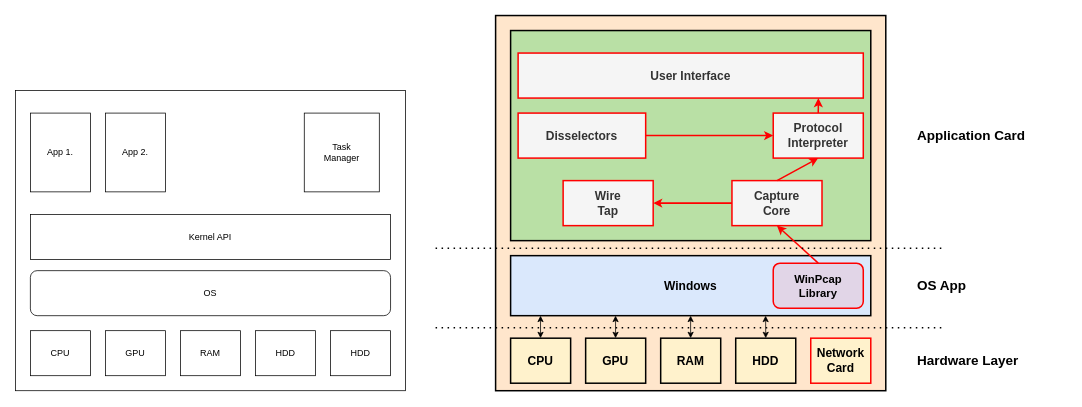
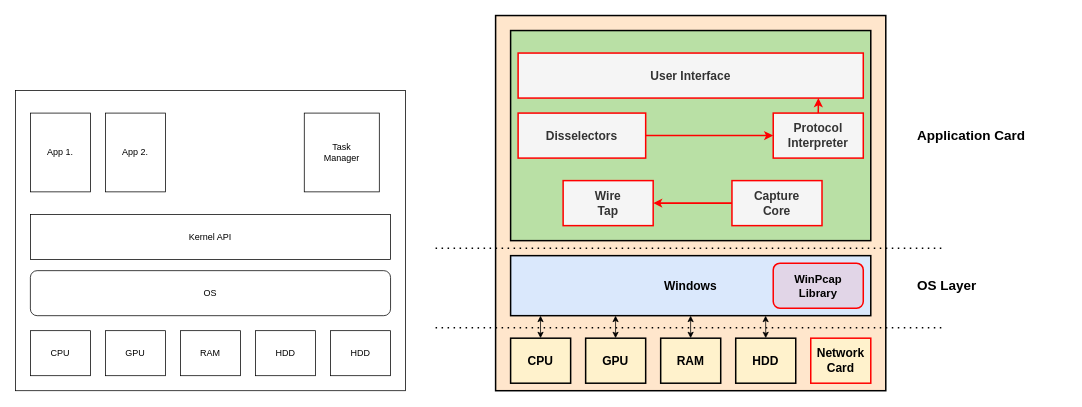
edge "Capture Core" -> "Protocol Interpreter": removed
edge "WinPcap Library" -> "Capture Core": removed
node "OS App": label "OS App" -> "OS Layer"
node "Hardware Layer": removed
